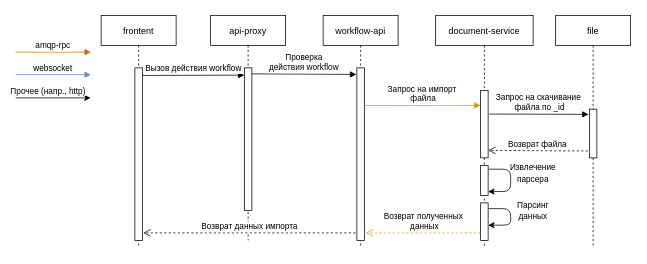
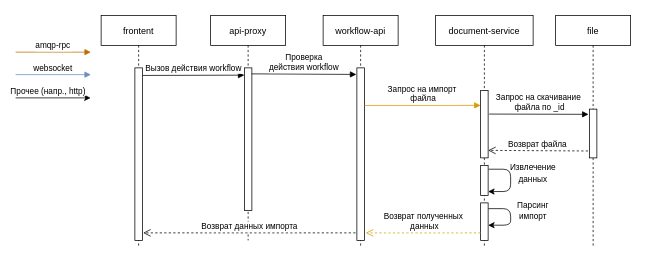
node "Извлечение парсера": label "Извлечение парсера" -> "Извлечение данных"
node "Парсинг данных": label "Парсинг данных" -> "Парсинг импорт"
